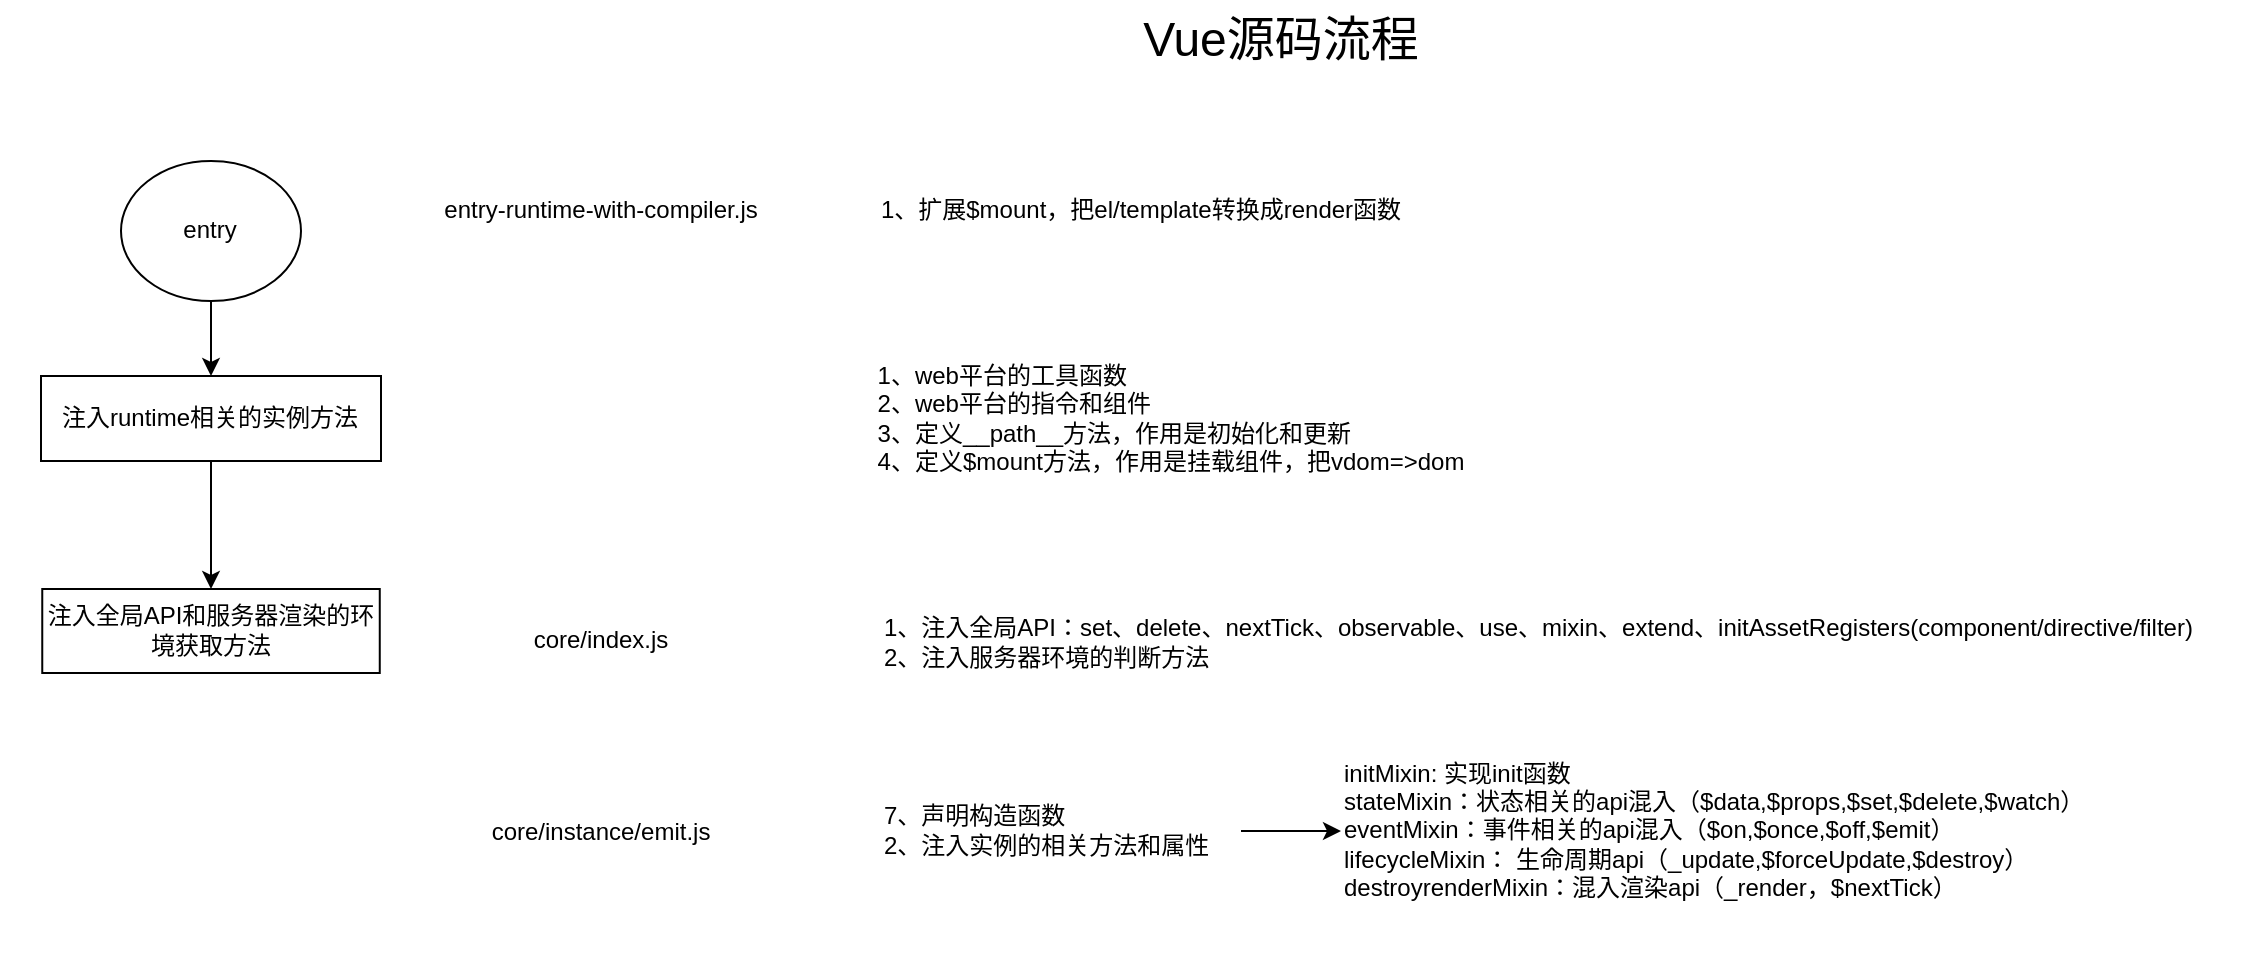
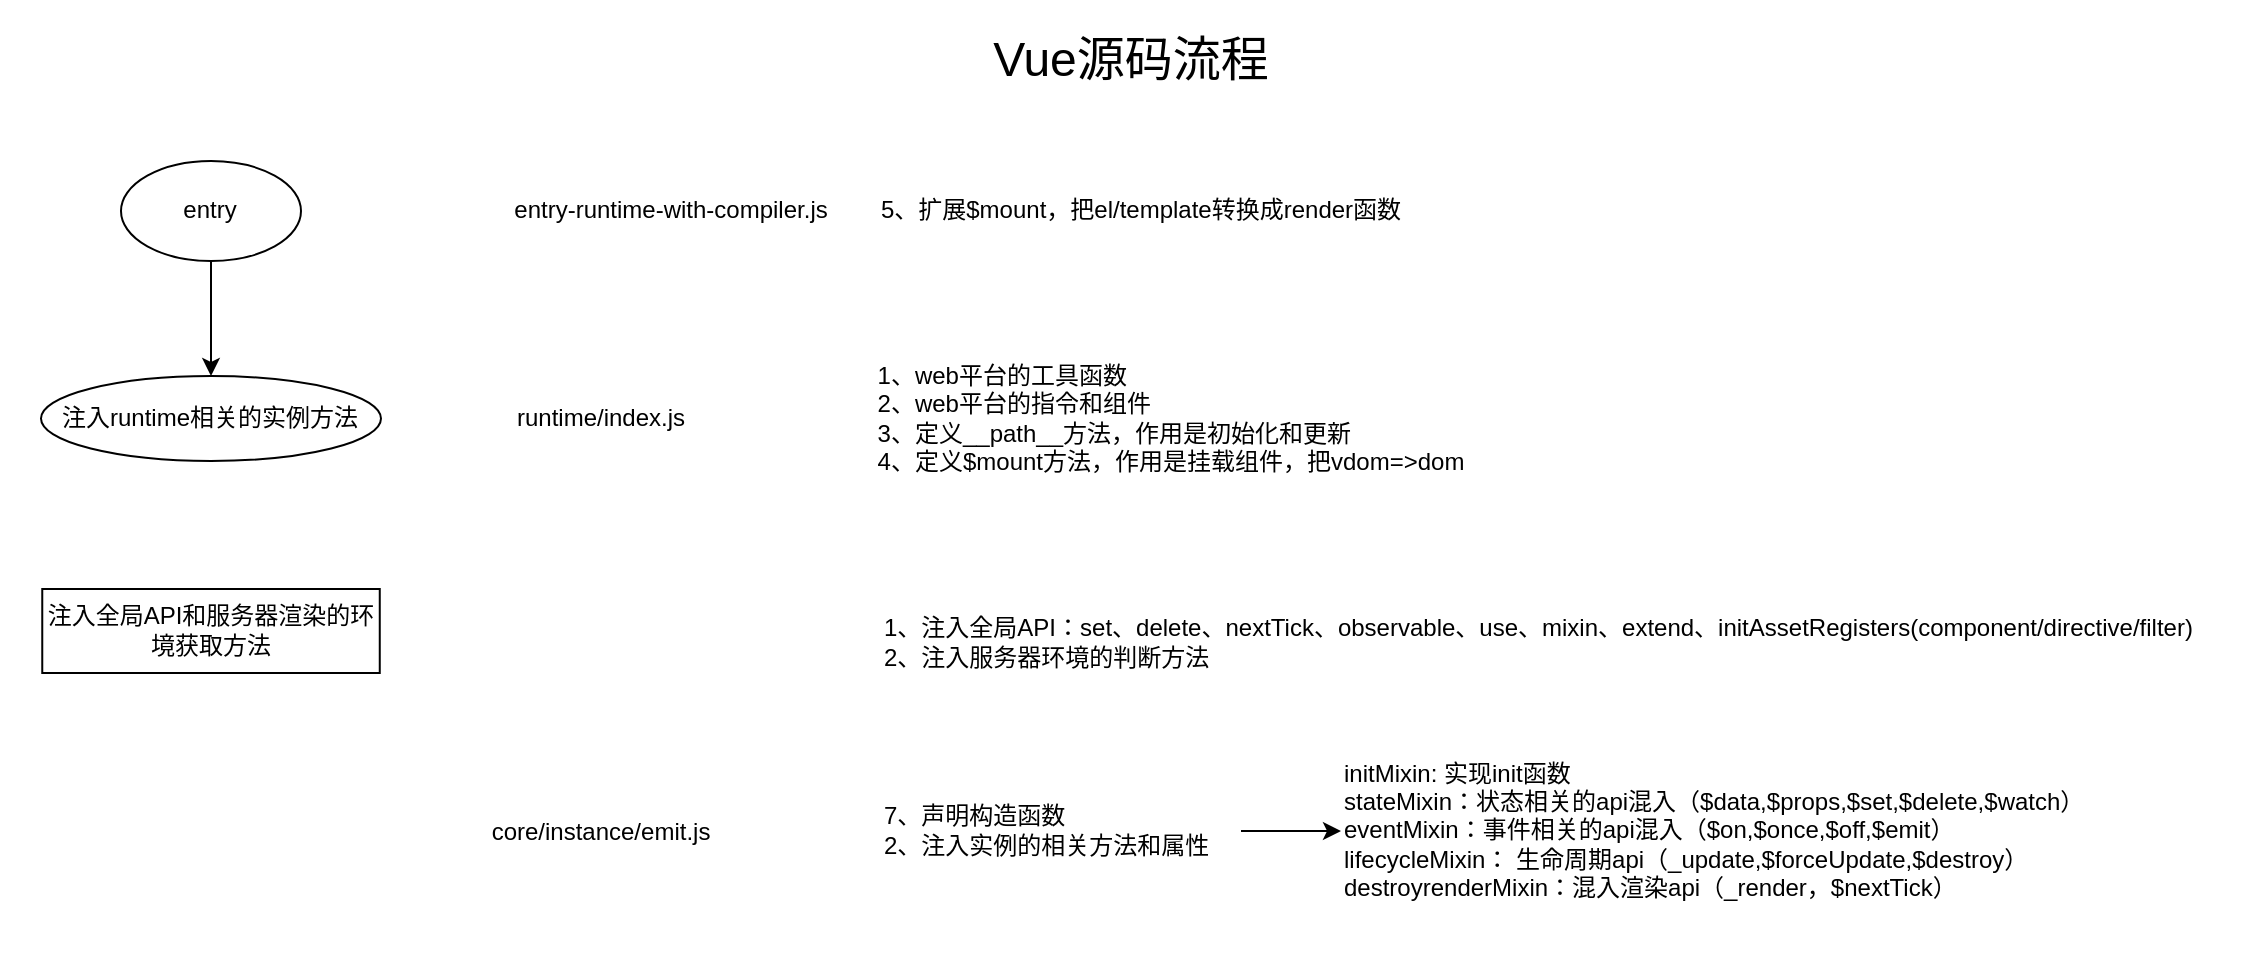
node "Vue源码流程": moved (1281, 41) -> (1131, 61)
node "entry-runtime-with-compiler.js": moved (601, 211) -> (671, 211)
node "1、扩展$mount，把el/template转换成render函数": label "1、扩展$mount，把el/template转换成render函数" -> "5、扩展$mount，把el/template转换成render函数"
node "entry": size 180x140 -> 180x100
node "注入runtime相关的实例方法": shape rectangle -> ellipse
node "runtime/index.js": added
edge "注入runtime相关的实例方法" -> "注入全局API和服务器渲染的环境获取方法": removed
node "core/index.js": removed
